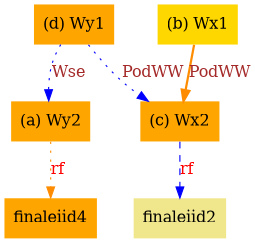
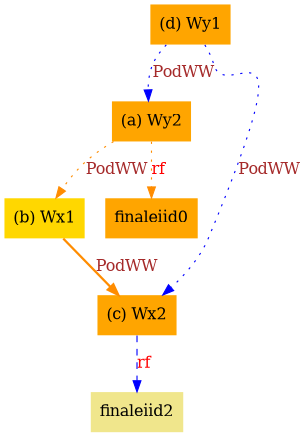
edge "(d) Wy1" -> "(a) Wy2": label "Wse" -> "PodWW"
edge "(a) Wy2" -> "(b) Wx1": added, label "PodWW"
node "finaleiid4": label "finaleiid4" -> "finaleiid0"
